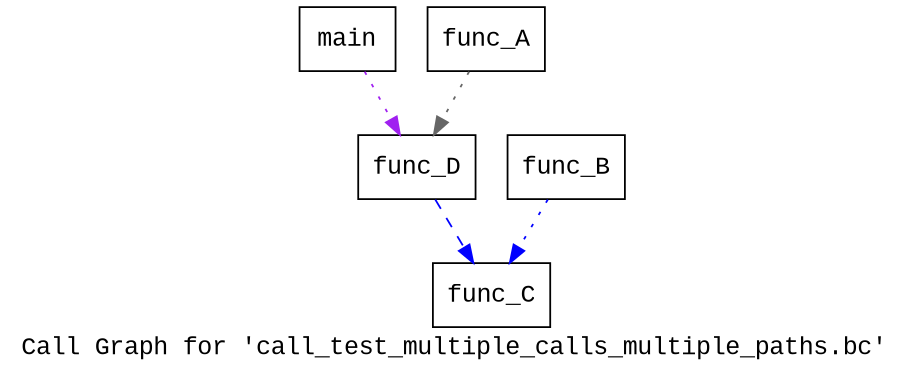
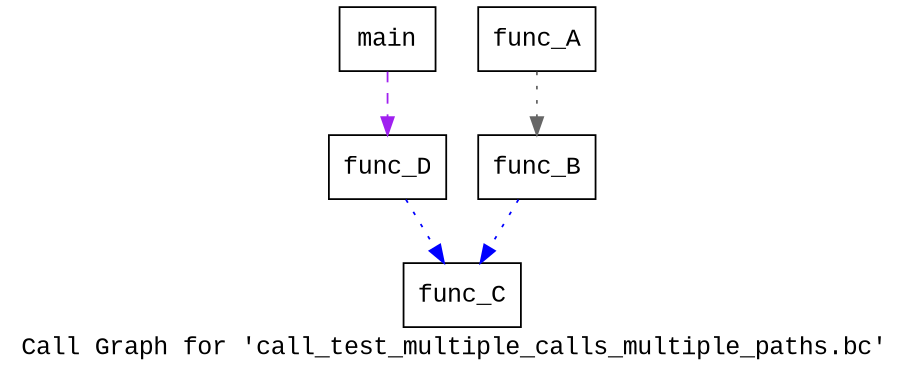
edge "main" -> "func_D": style dotted -> dashed
edge "func_A" -> "func_D": now "func_A" -> "func_B"
edge "func_D" -> "func_C": style dashed -> dotted
